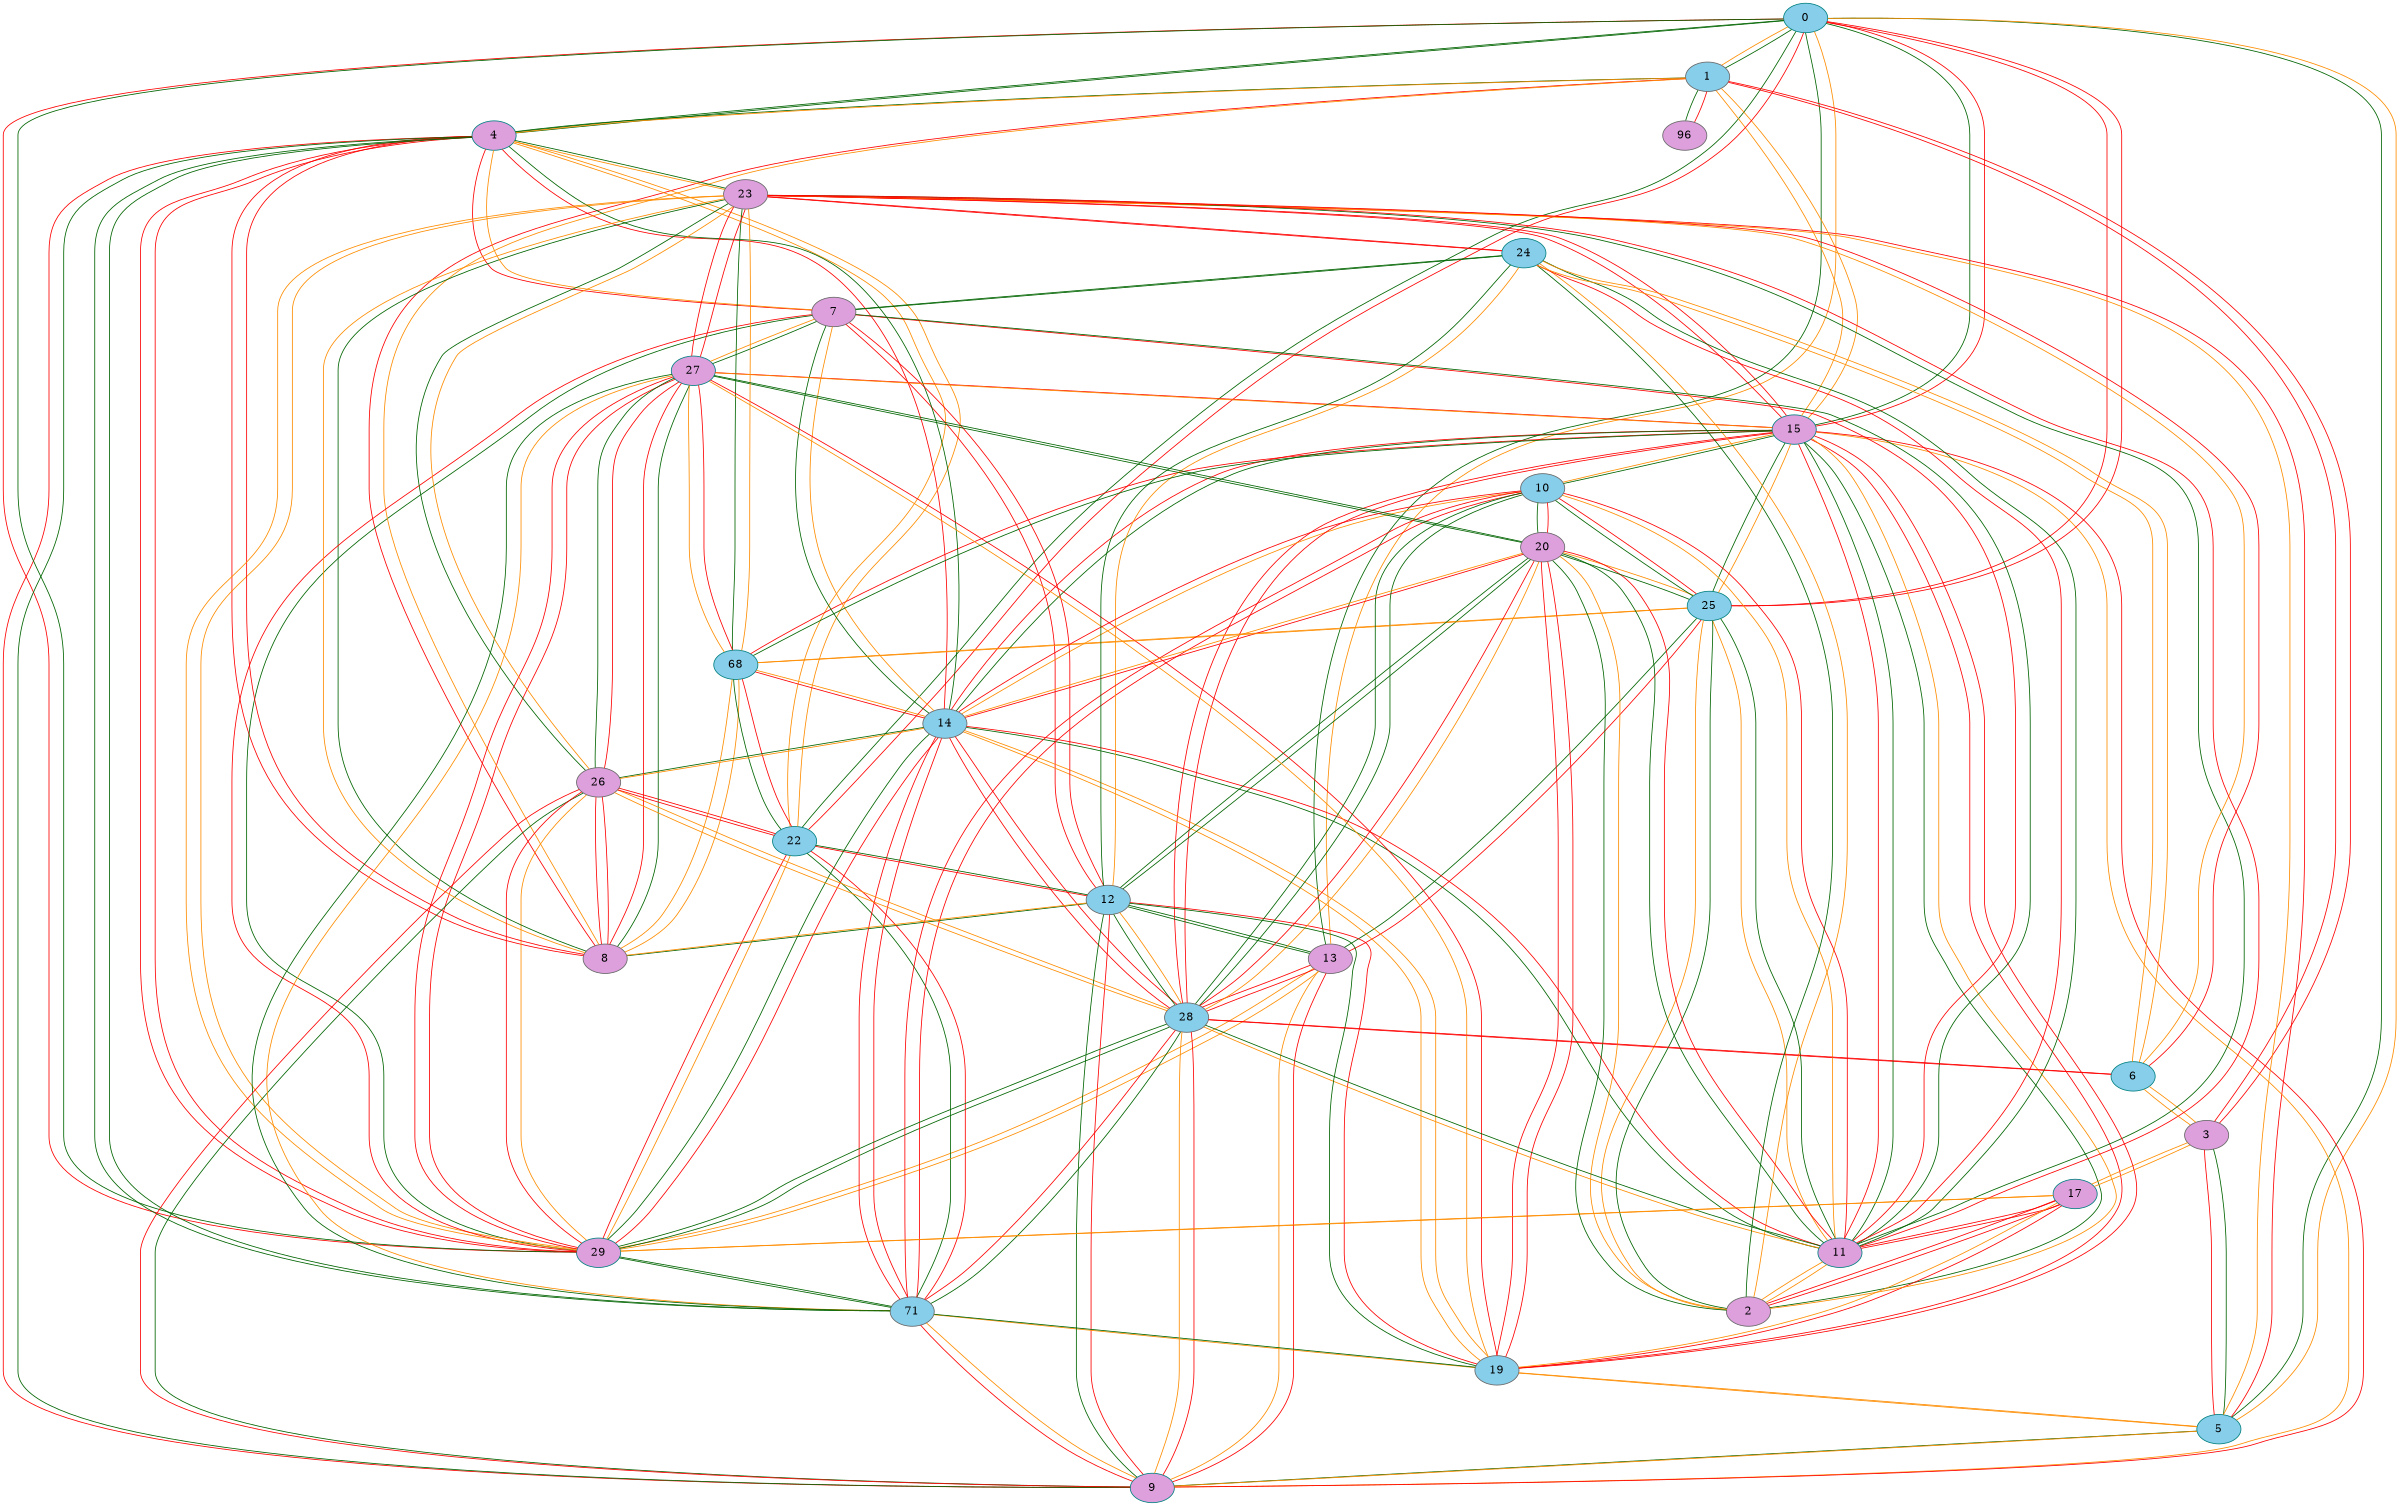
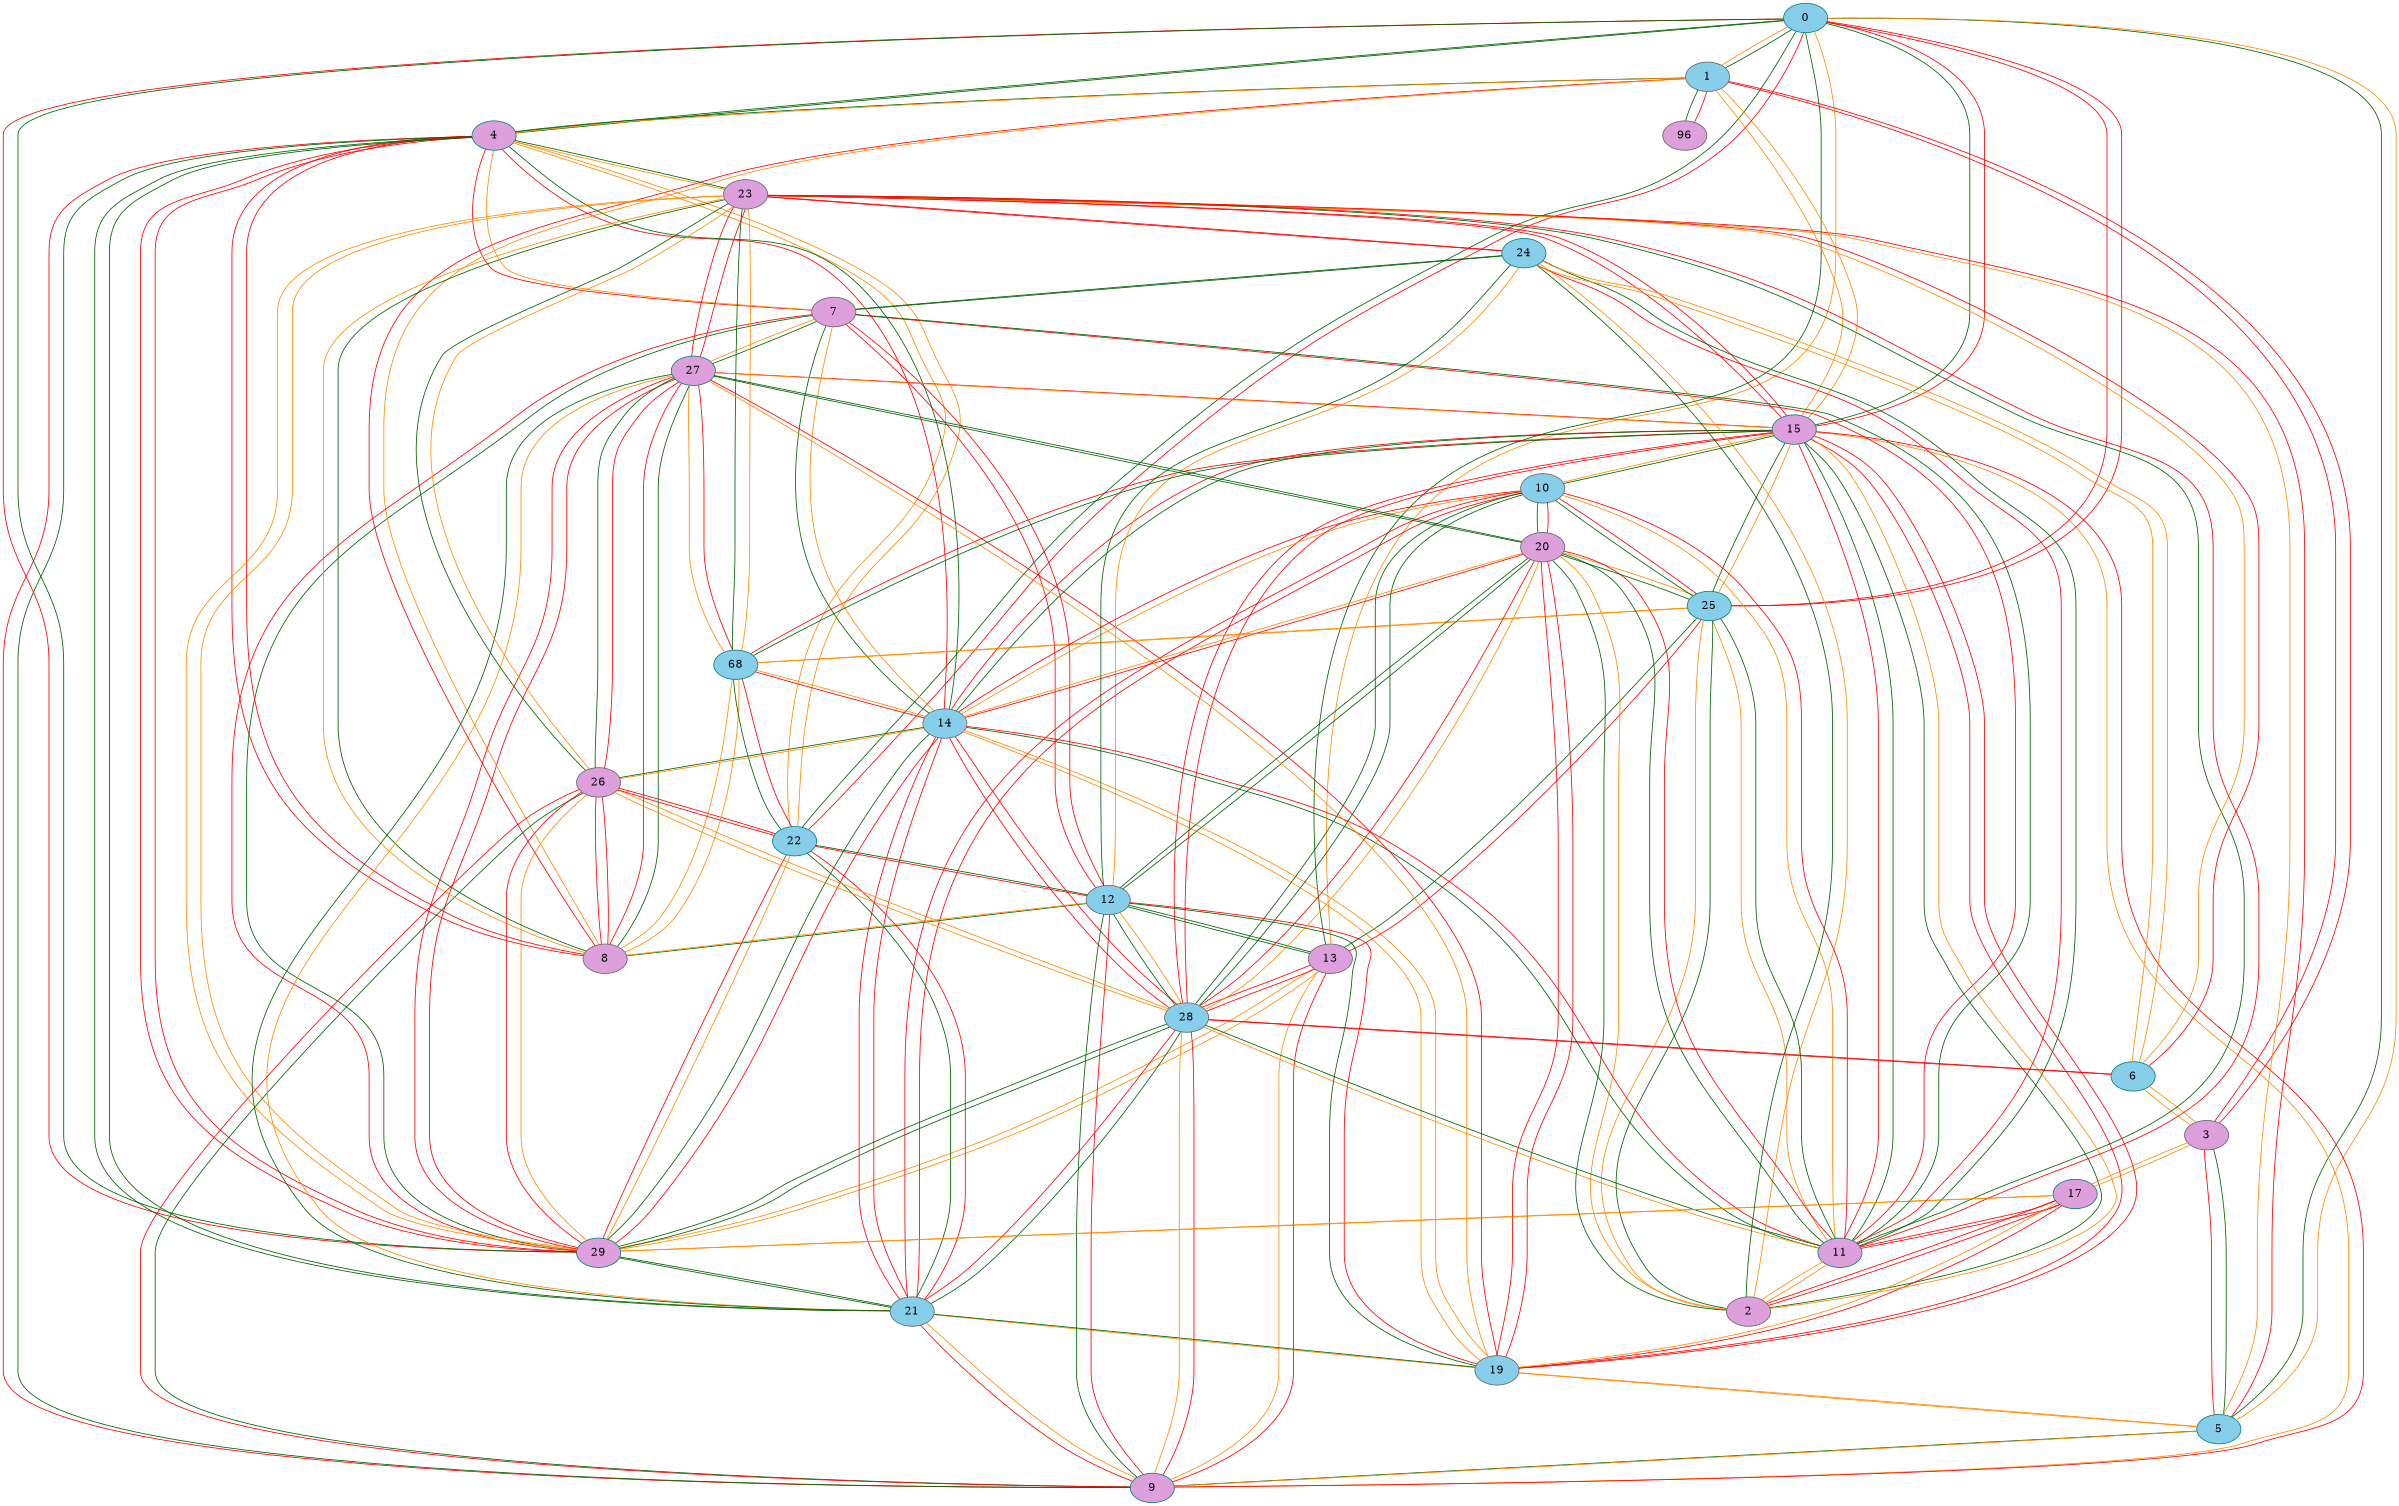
node "71": label "71" -> "21"
